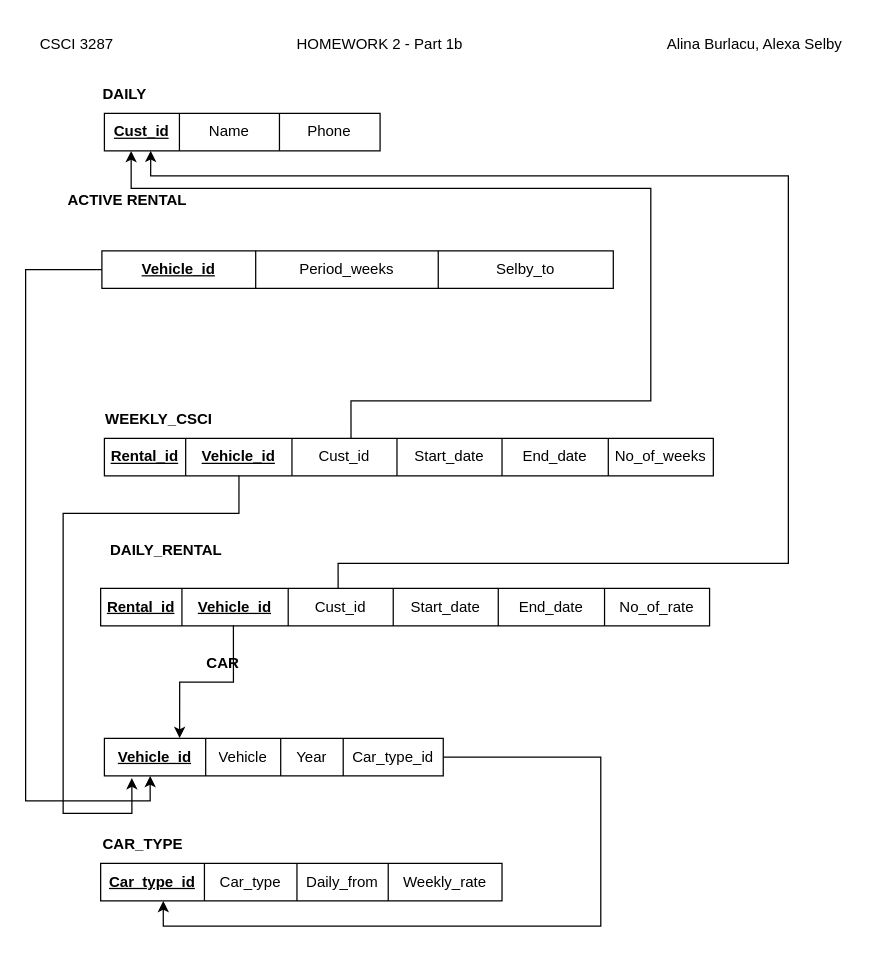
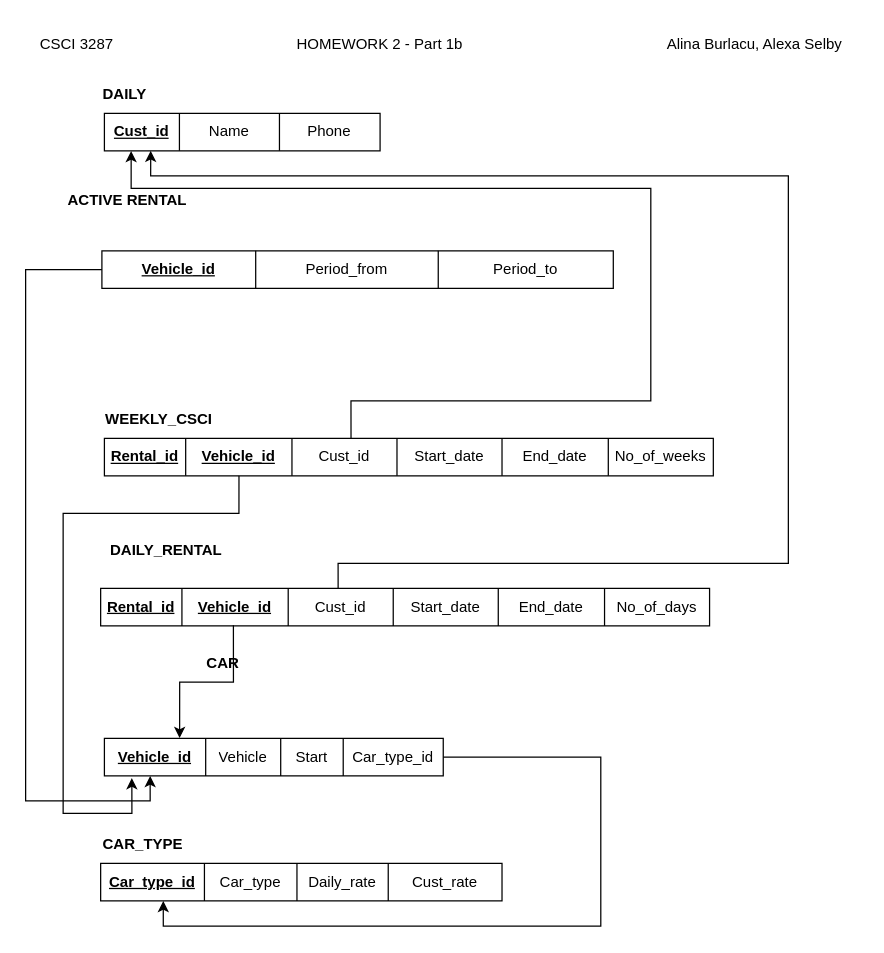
node "Period_weeks": label "Period_weeks" -> "Period_from"
node "Selby_to": label "Selby_to" -> "Period_to"
node "No_of_rate": label "No_of_rate" -> "No_of_days"
node "Year": label "Year" -> "Start"
node "Daily_from": label "Daily_from" -> "Daily_rate"
node "Weekly_rate": label "Weekly_rate" -> "Cust_rate"
